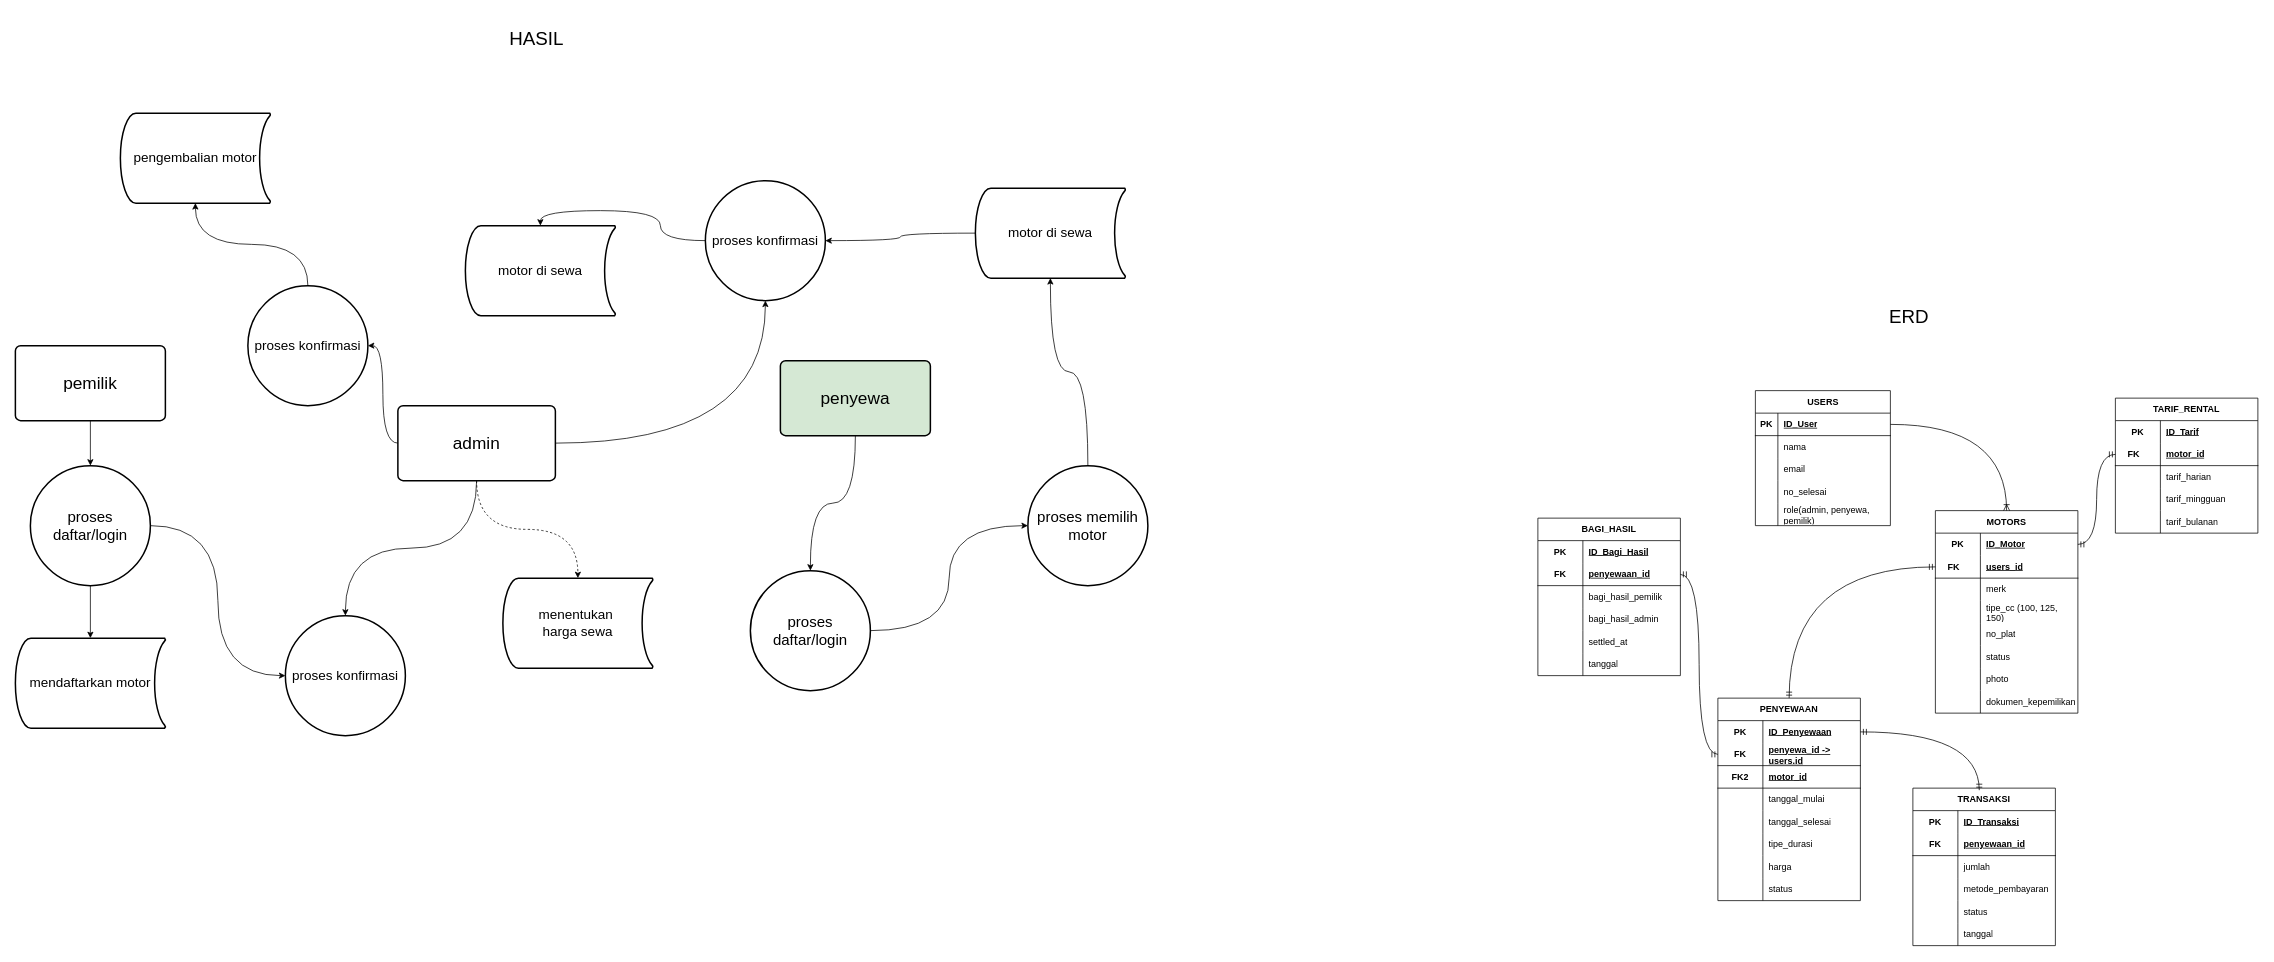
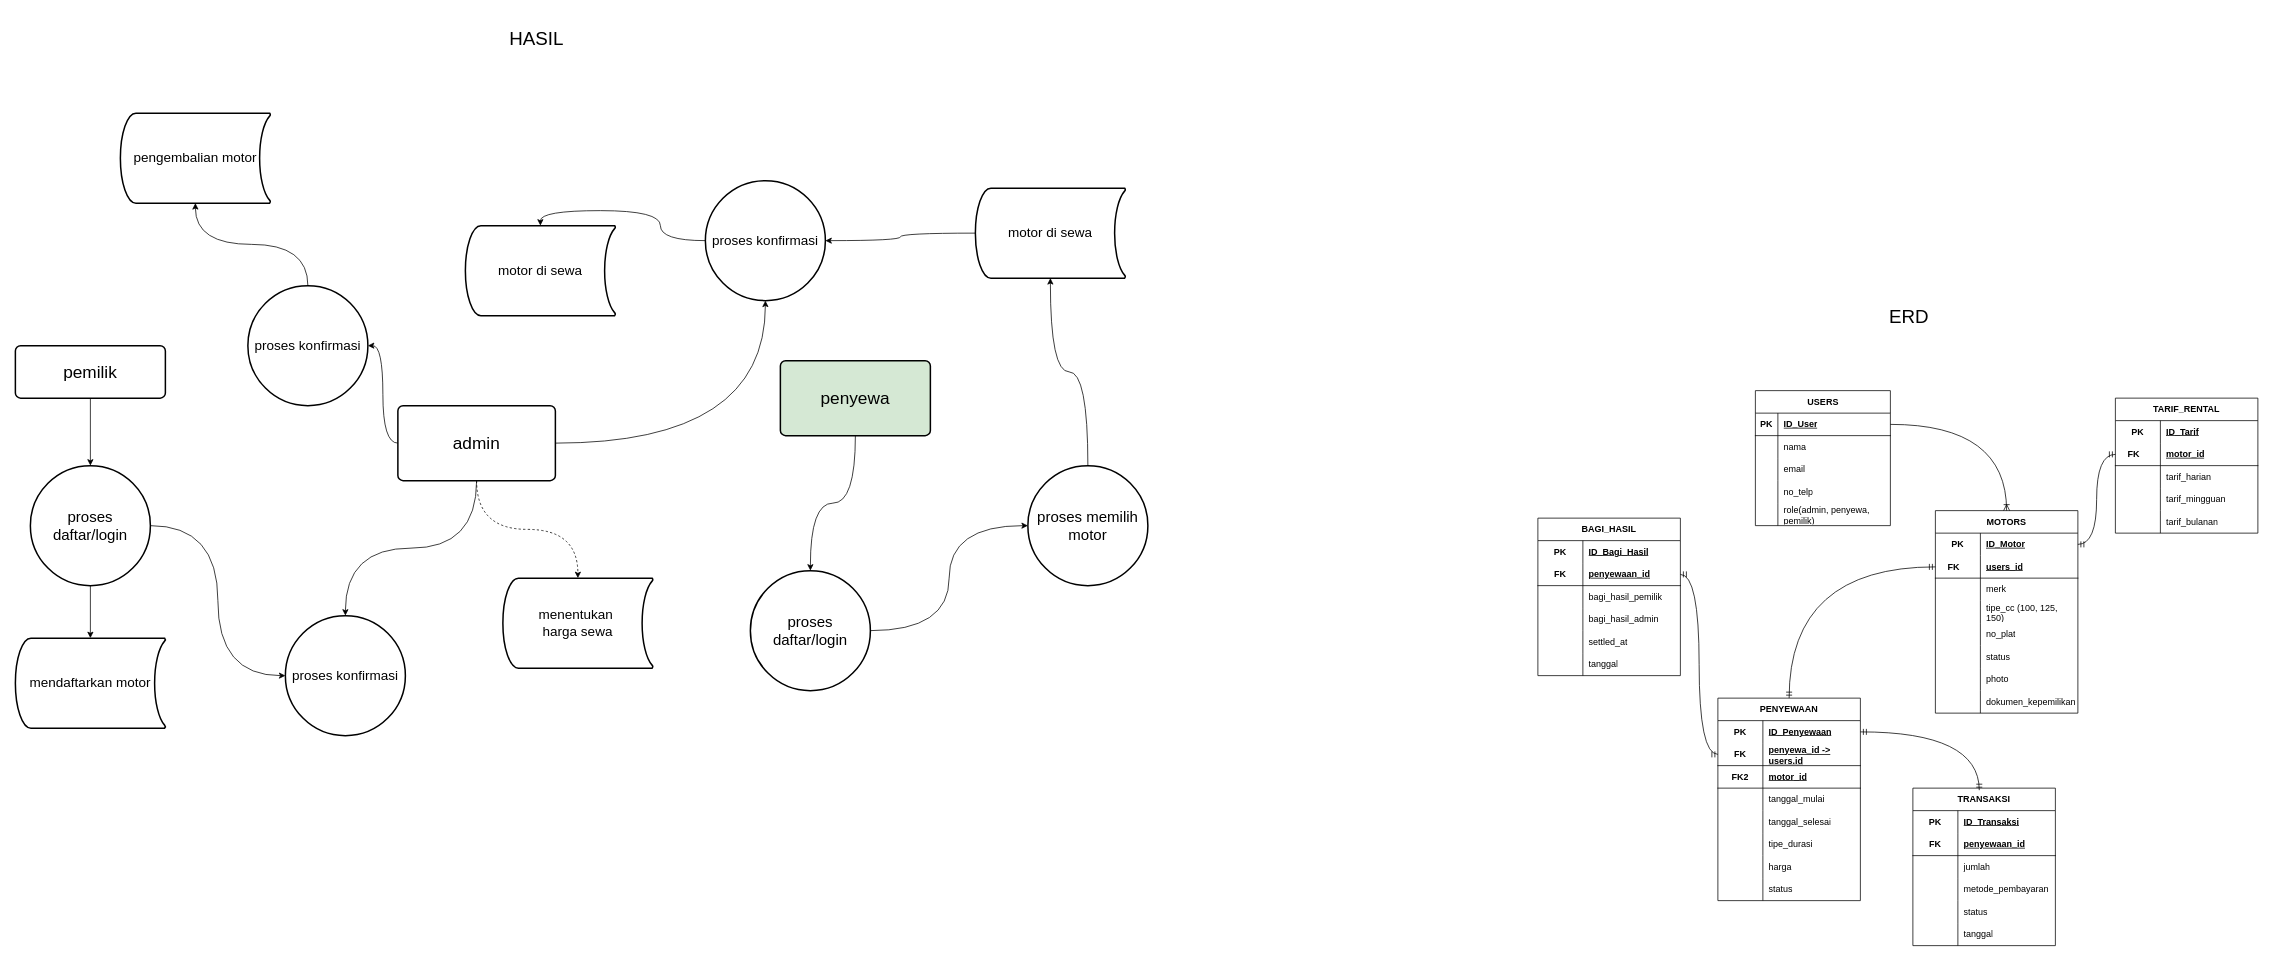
node "pemilik": size 150x75 -> 150x53
node "no_selesai": label "no_selesai" -> "no_telp"
